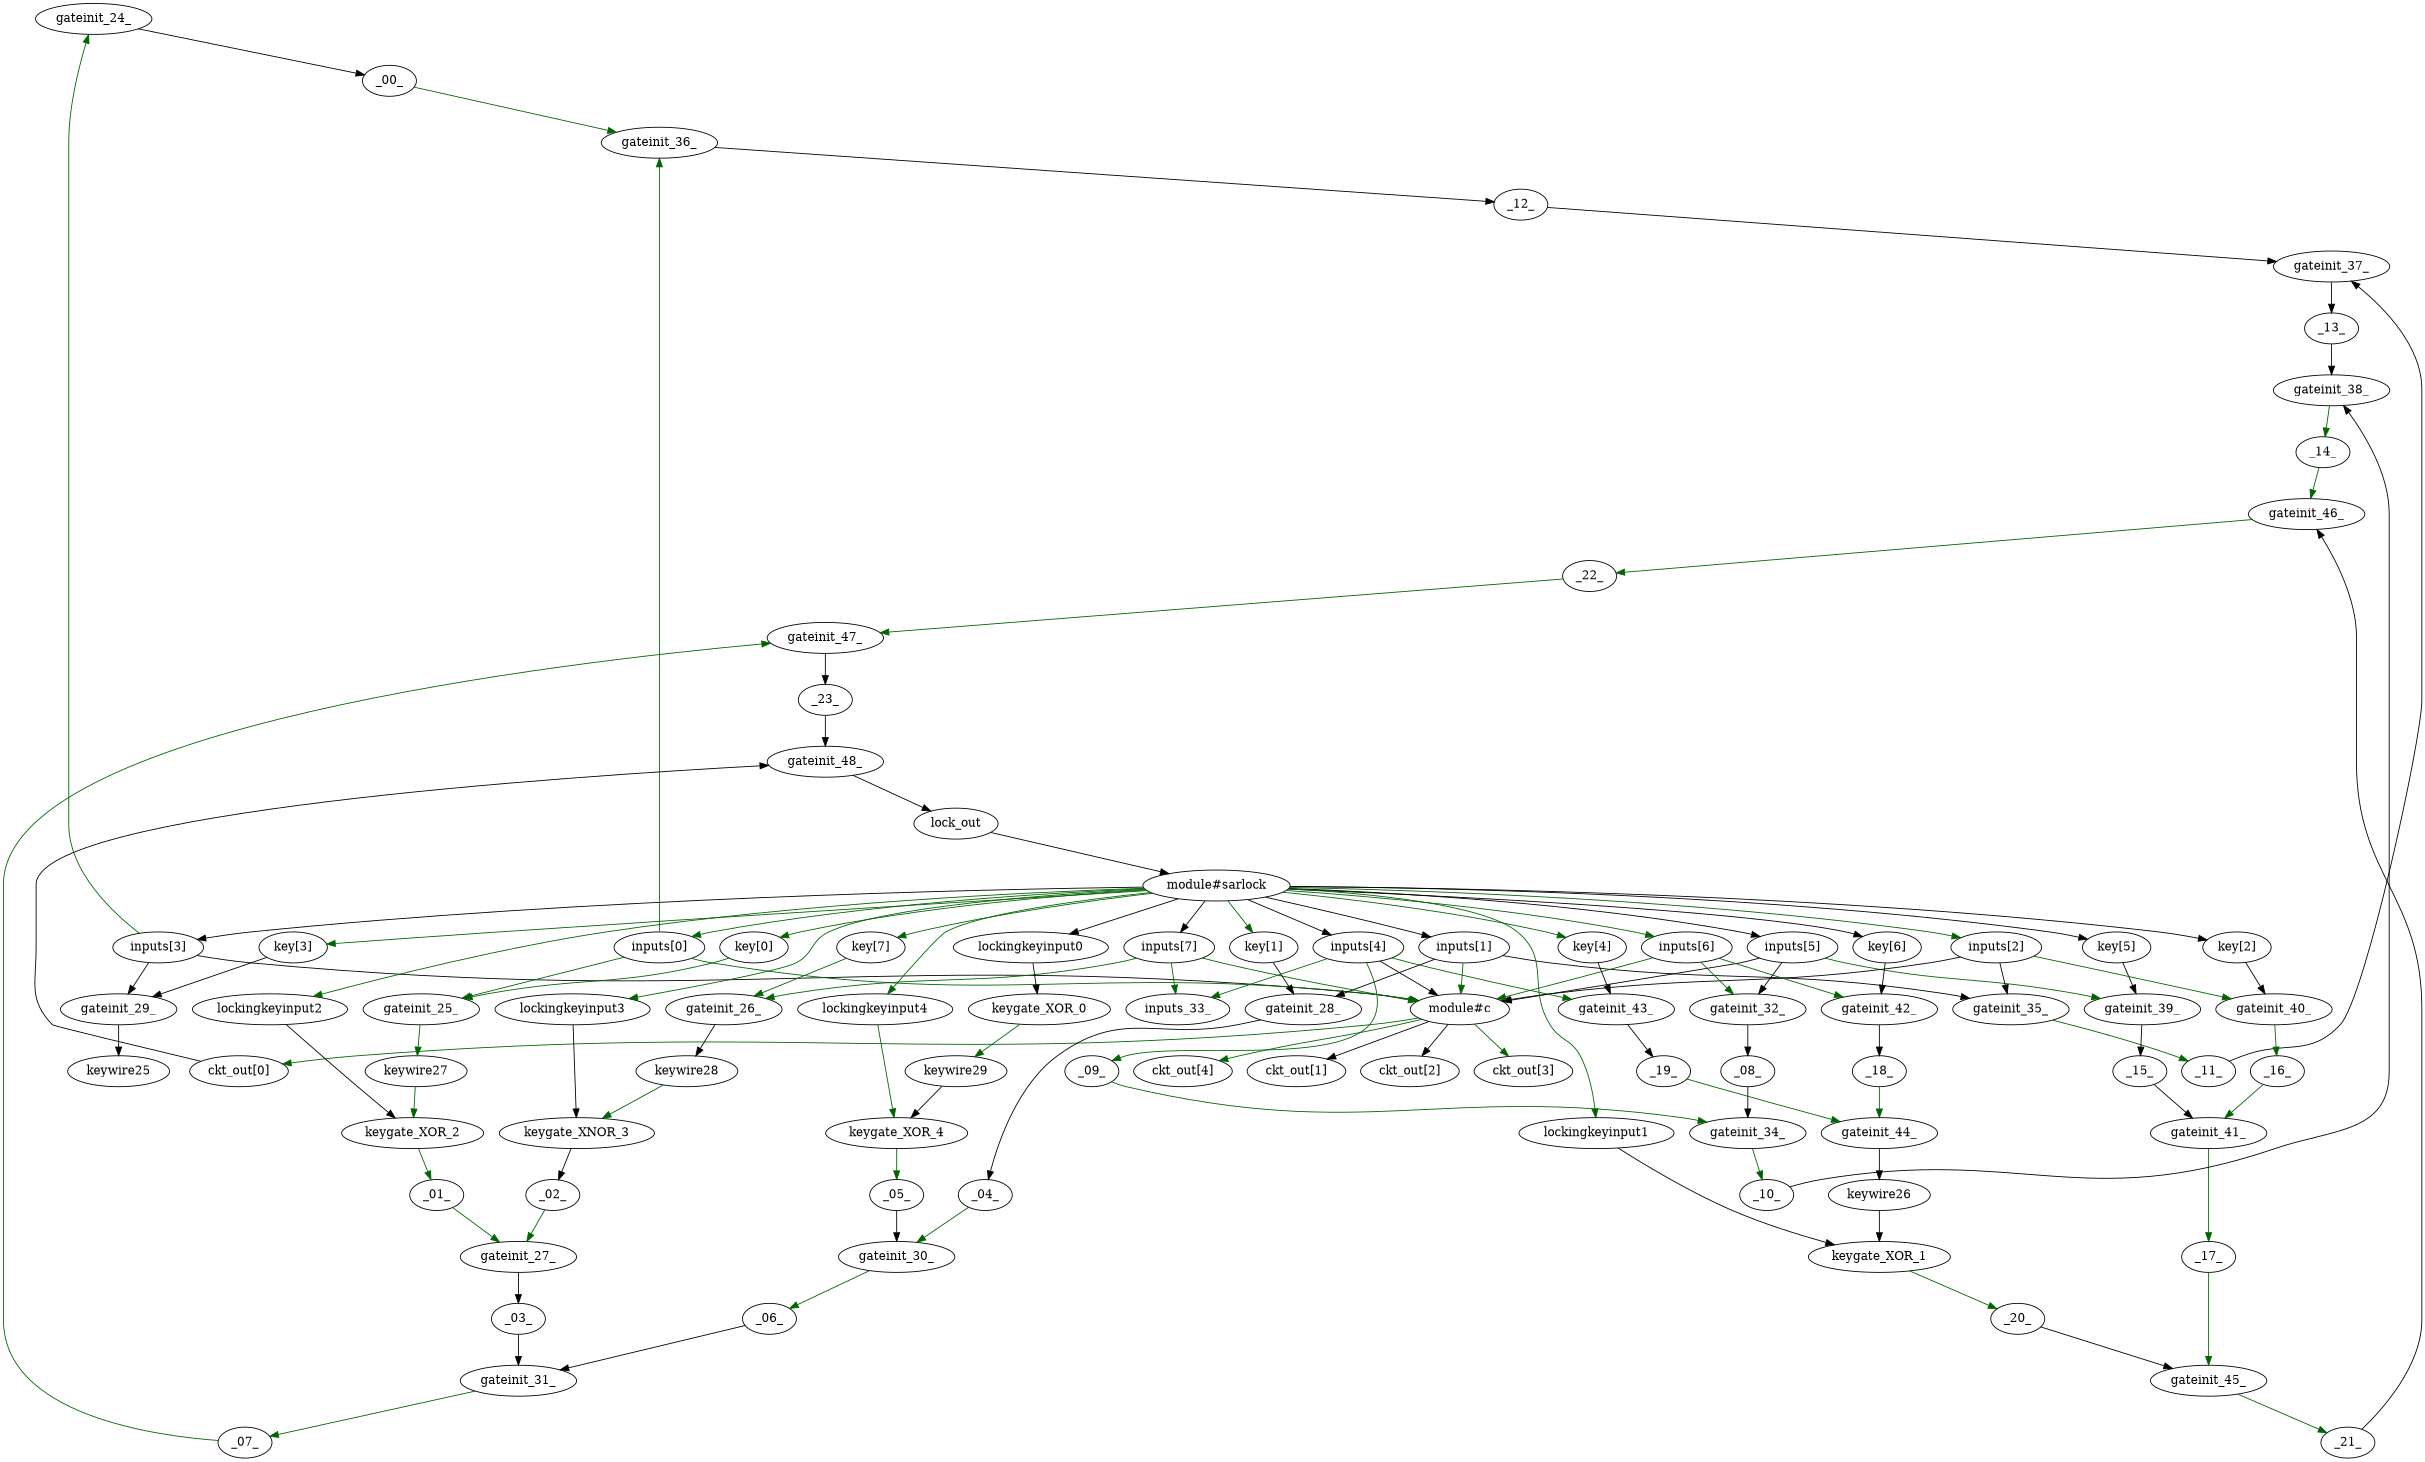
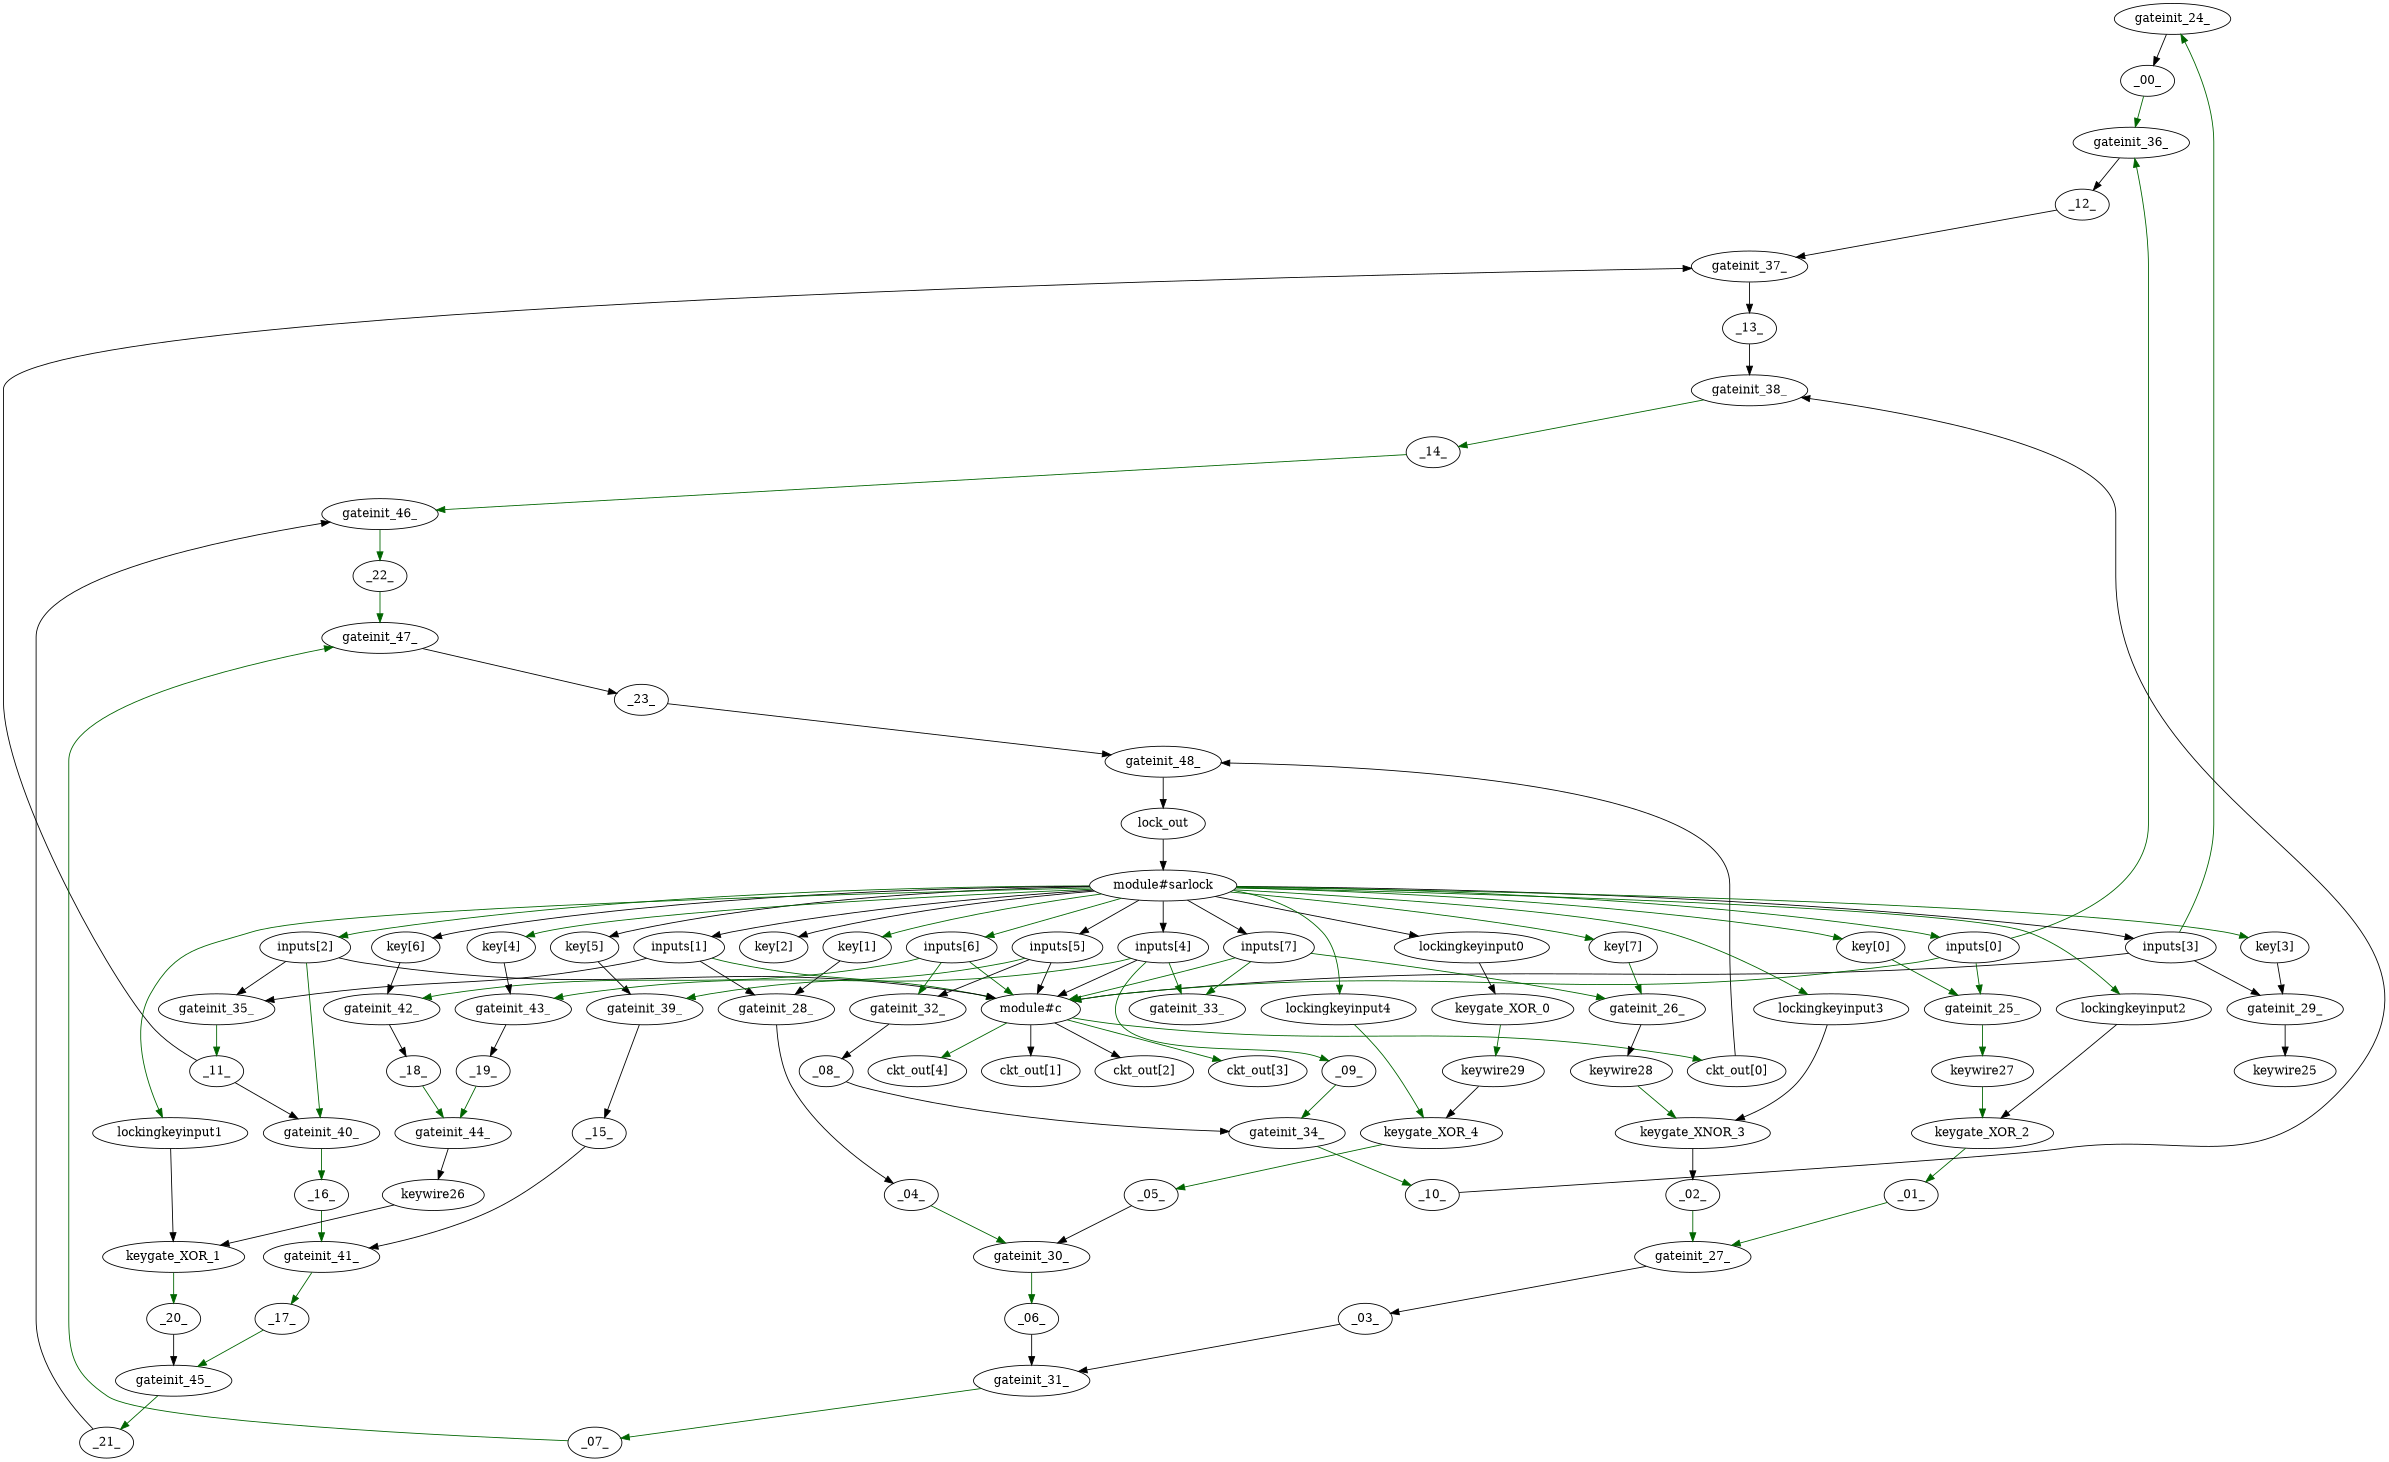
edge "key[2]" -> "gateinit_40_": now "_11_" -> "gateinit_40_"
node "inputs_33_": label "inputs_33_" -> "gateinit_33_"
